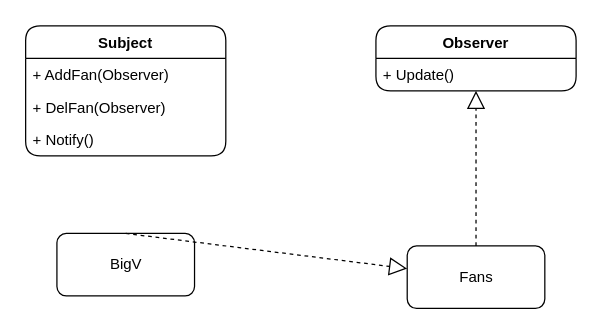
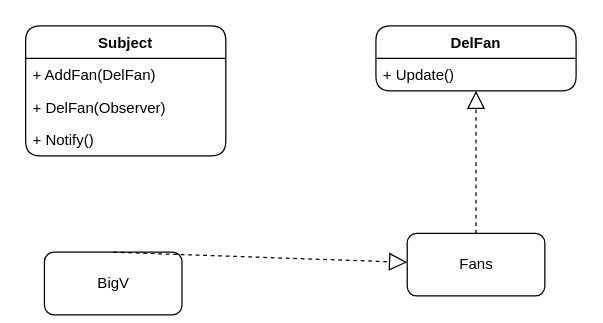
node "Observer": label "Observer" -> "DelFan"
node "+ AddFan(Observer)": label "+ AddFan(Observer)" -> "+ AddFan(DelFan)"
node "BigV": moved (126, 264) -> (113, 283)
node "Fans": moved (476, 277) -> (476, 264)
